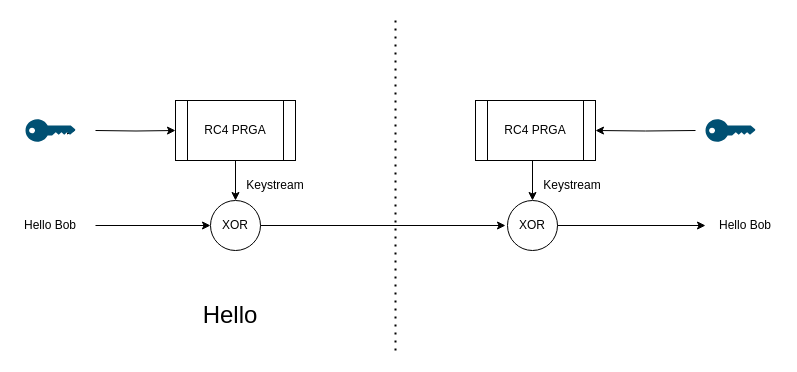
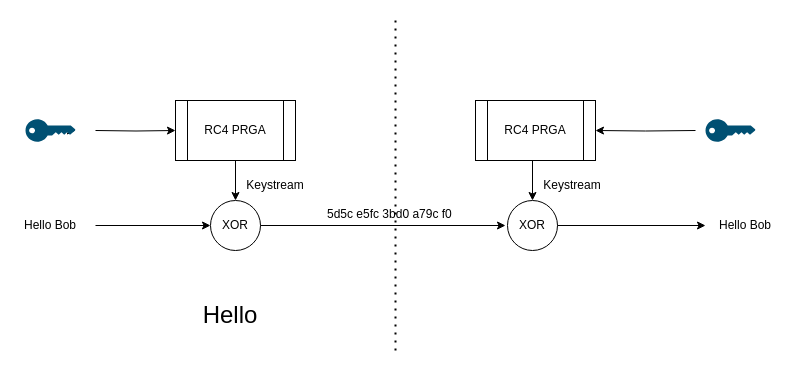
node "5d5c e5fc 3bd0 a79c f0": added
